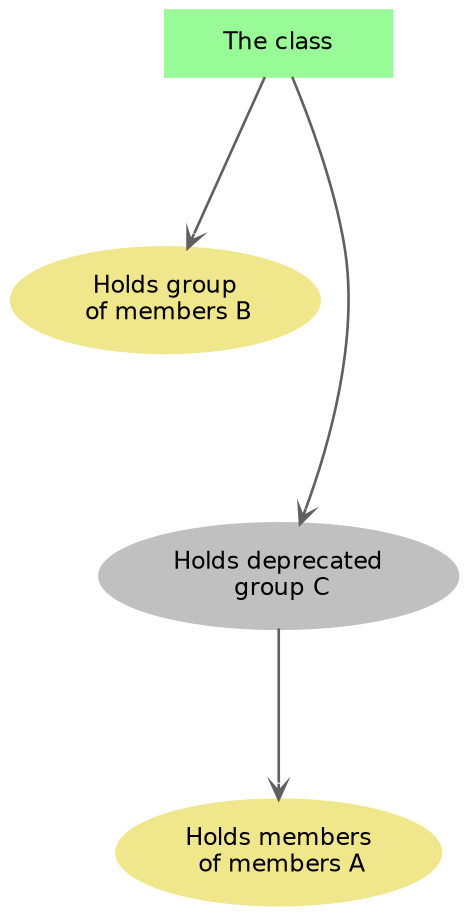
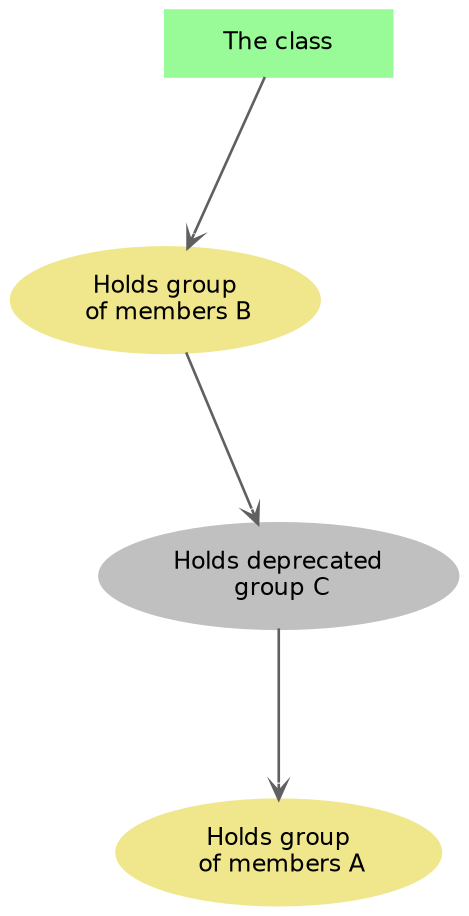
edge "The class" -> "Holds deprecated group C": now "Holds group of members B" -> "Holds deprecated group C"
node "Holds members of members A": label "Holds members of members A" -> "Holds group of members A"
